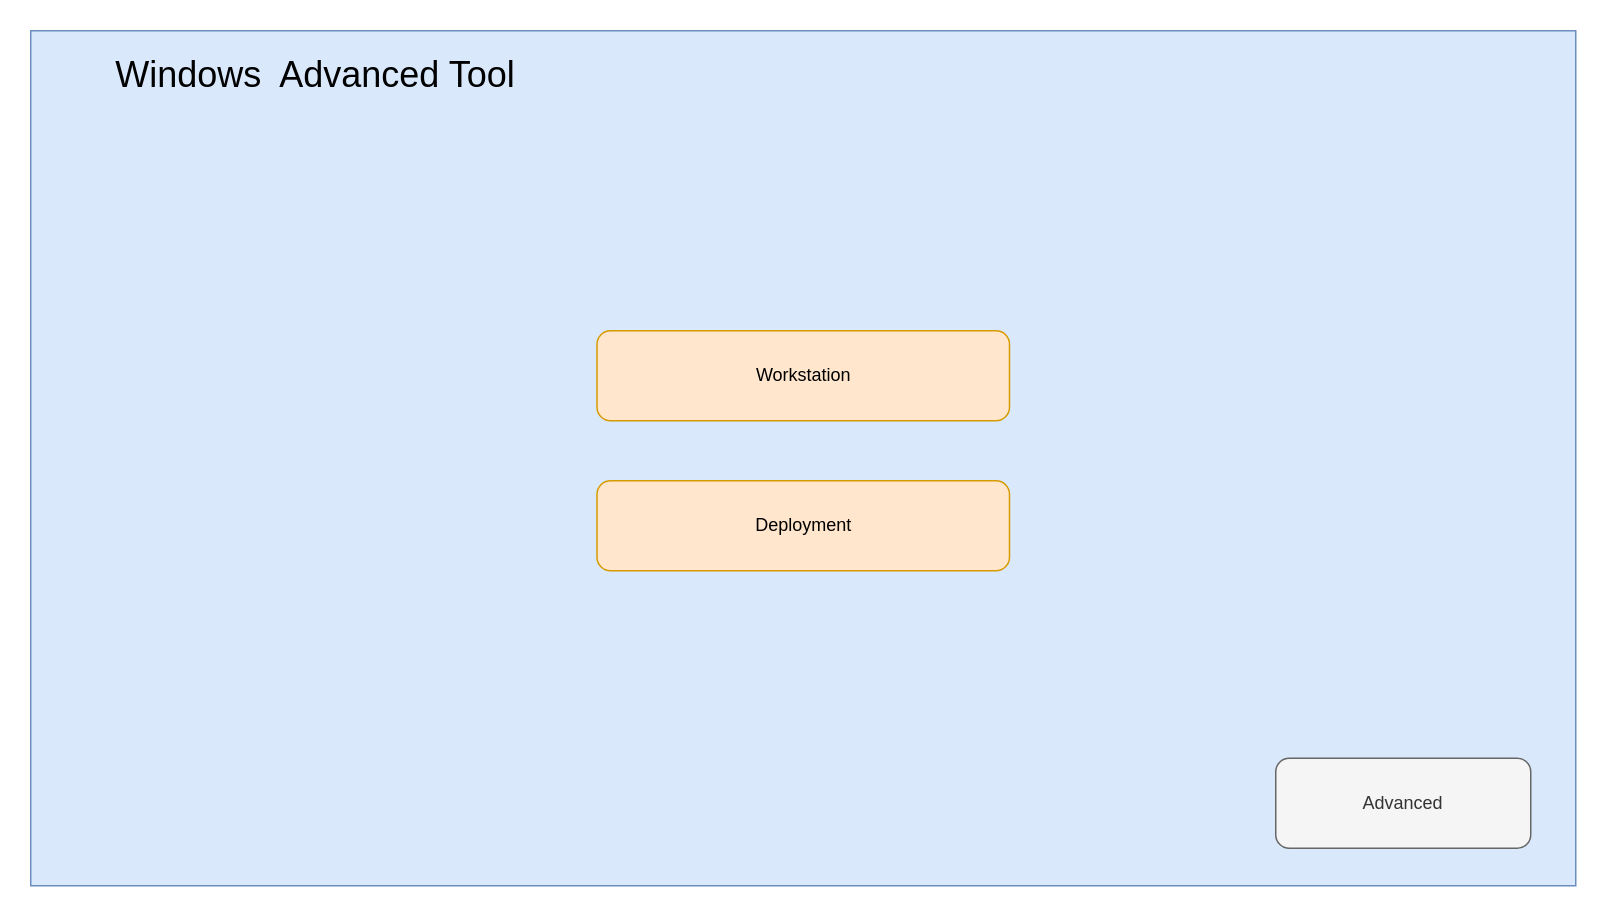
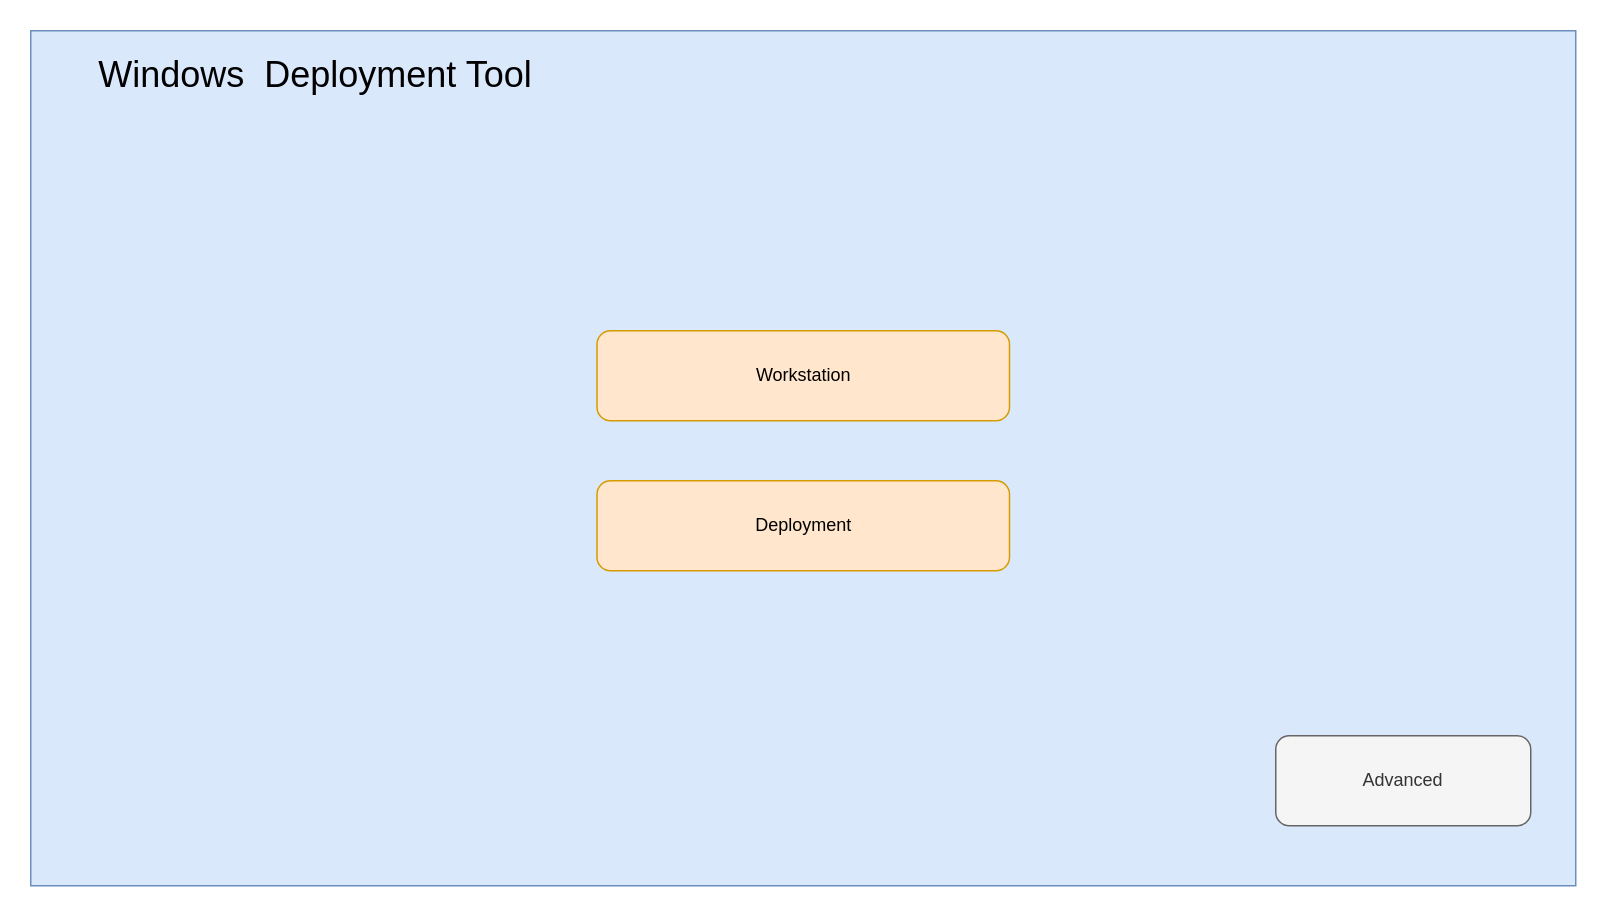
node "Windows Advanced Tool": label "Windows Advanced Tool" -> "Windows Deployment Tool"
node "Advanced": moved (1403, 803) -> (1403, 781)
